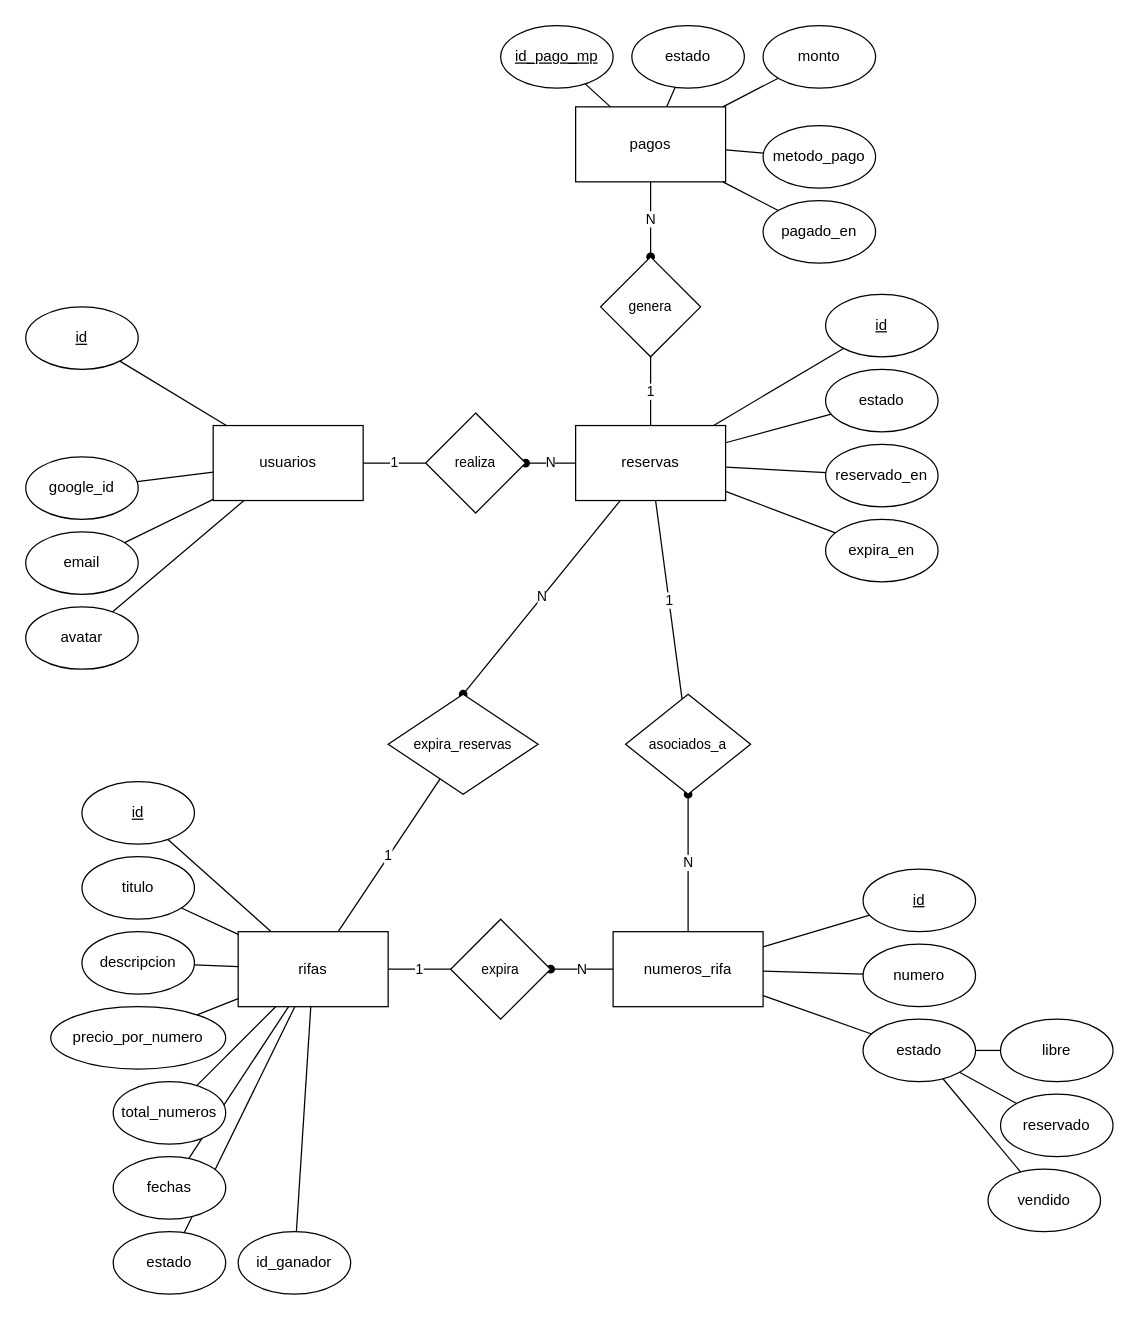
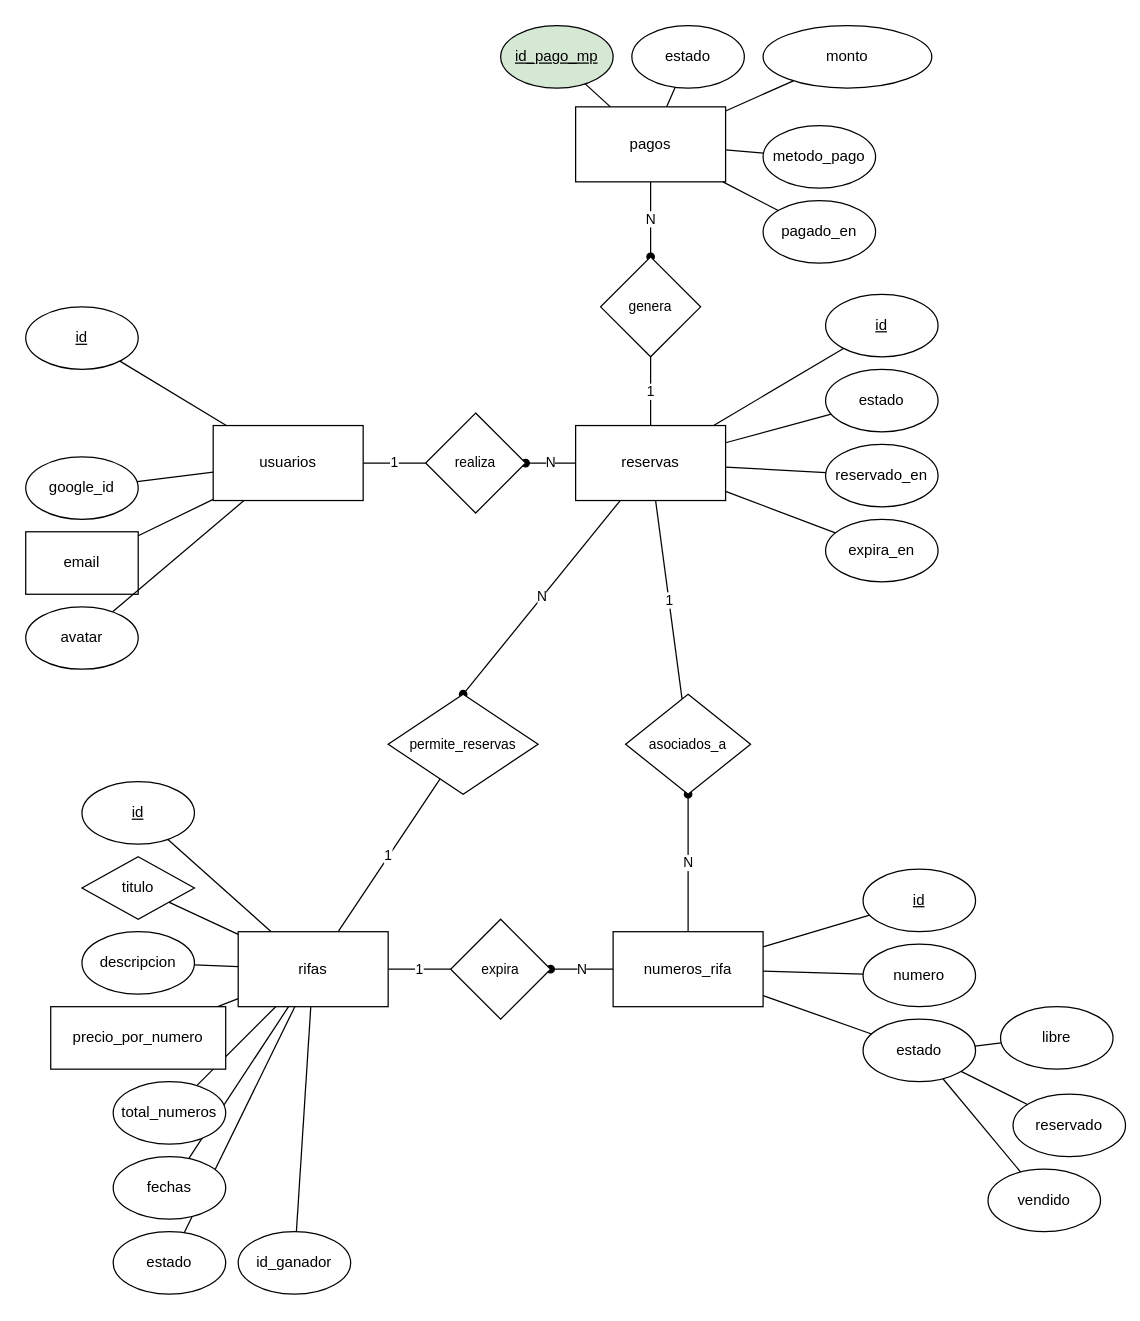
node "id_pago_mp": fillcolor #ffffff -> #d5e8d4
node "monto": size 113x63 -> 169x63
node "email": shape ellipse -> rectangle
node "expira_reservas": label "expira_reservas" -> "permite_reservas"
node "titulo": shape ellipse -> diamond
node "precio_por_numero": shape ellipse -> rectangle
node "libre": moved (1057, 1051) -> (1057, 1038)
node "reservado": moved (1057, 1126) -> (1069, 1126)
